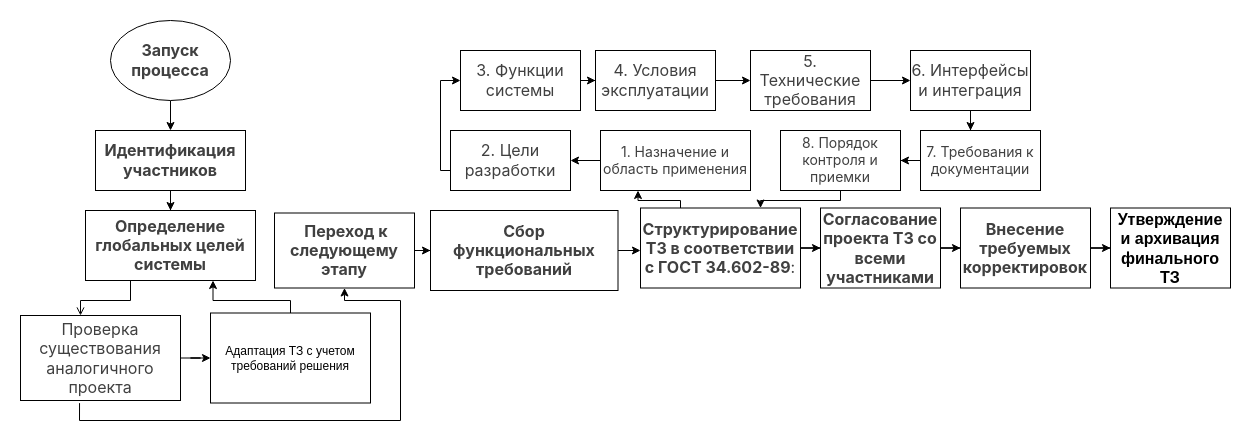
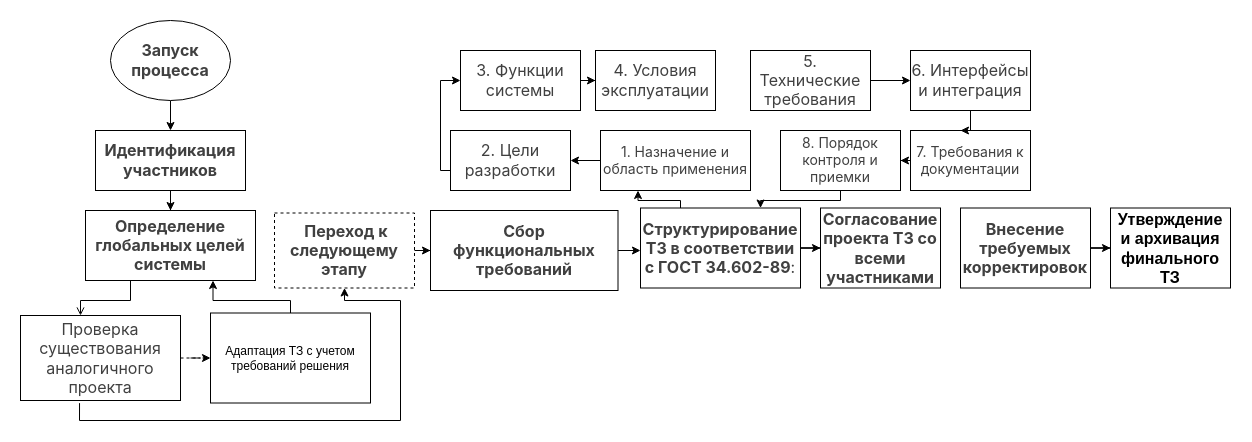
edge "4. Условия эксплуатации" -> "5. Технические требования": removed
node "7. Требования к документации": moved (981, 161) -> (971, 161)
edge "Согласование проекта ТЗ со всеми участниками" -> "Внесение требуемых корректировок": removed
node "Переход к следующему этапу": style solid -> dashed
edge "Проверка существования аналогичного проекта" -> "Адаптация ТЗ с учетом требований решения": style solid -> dashed
